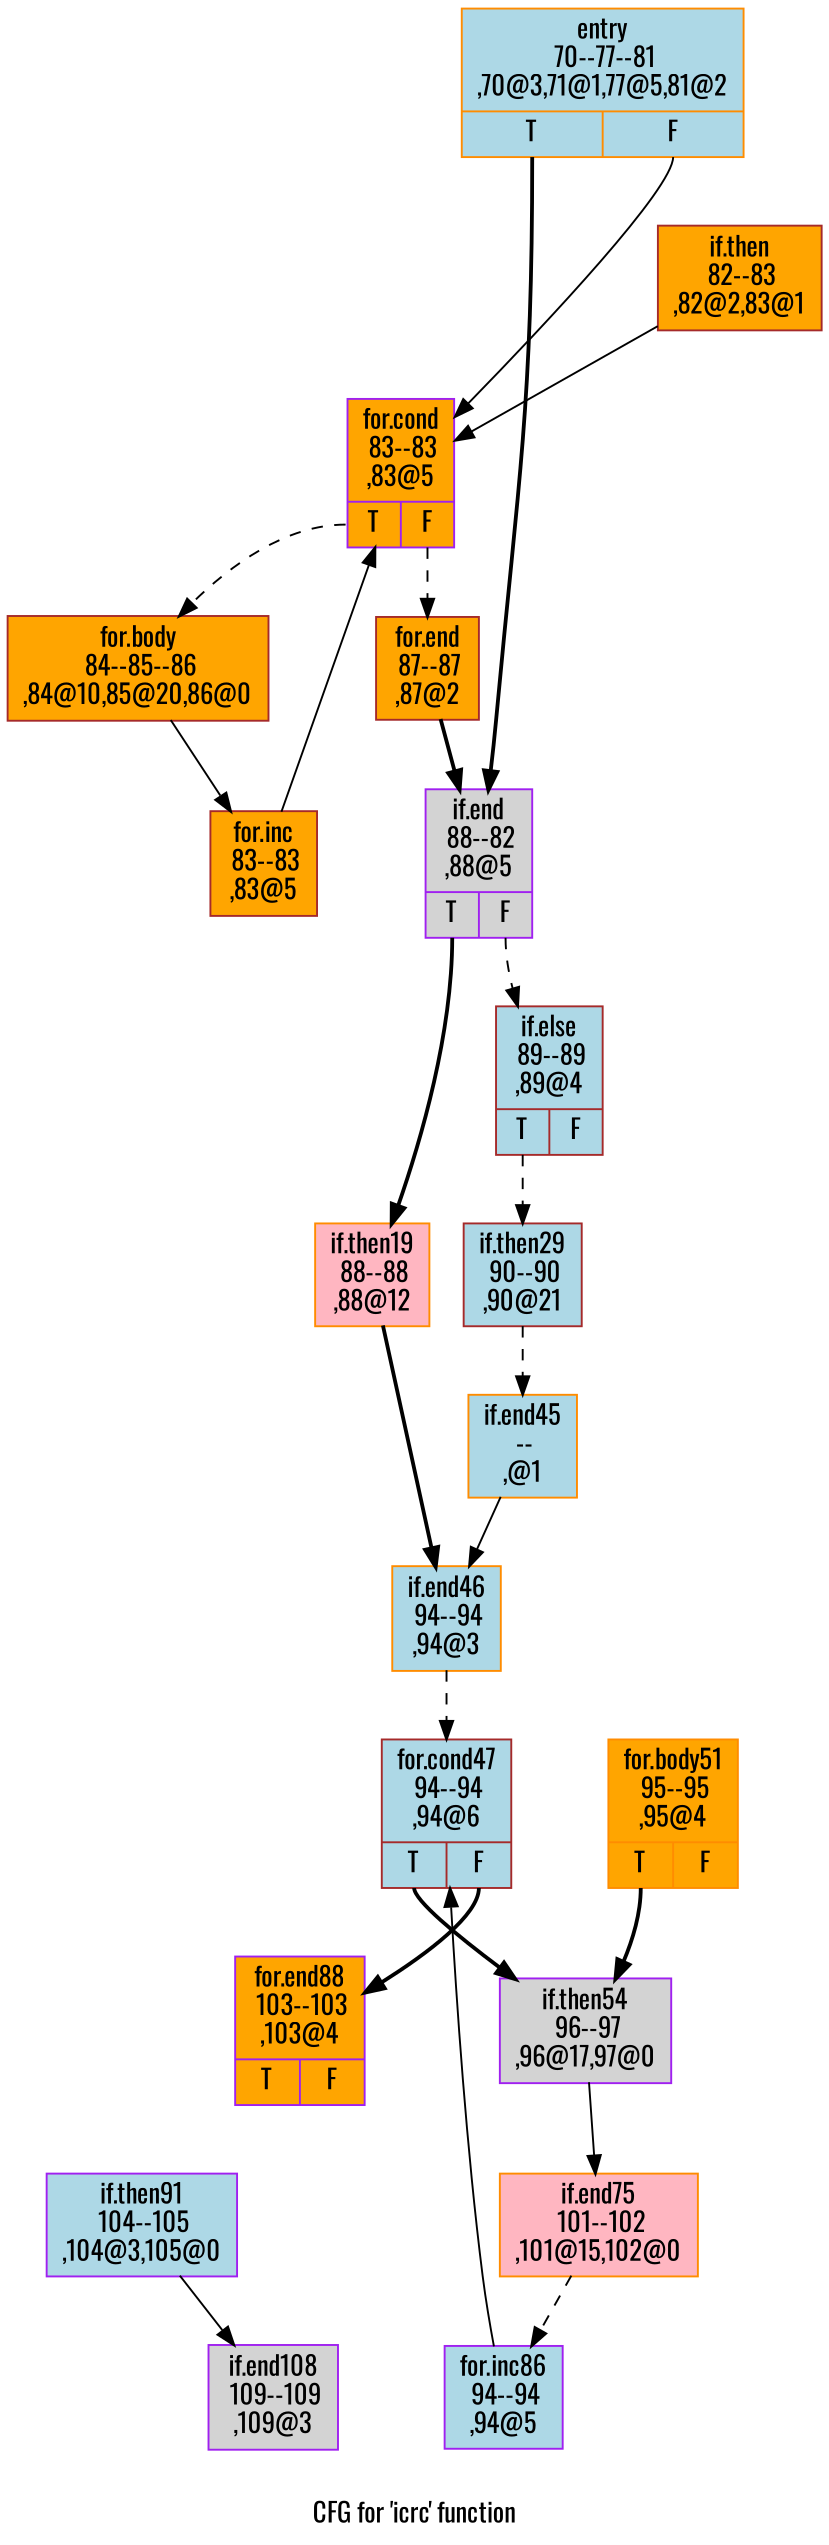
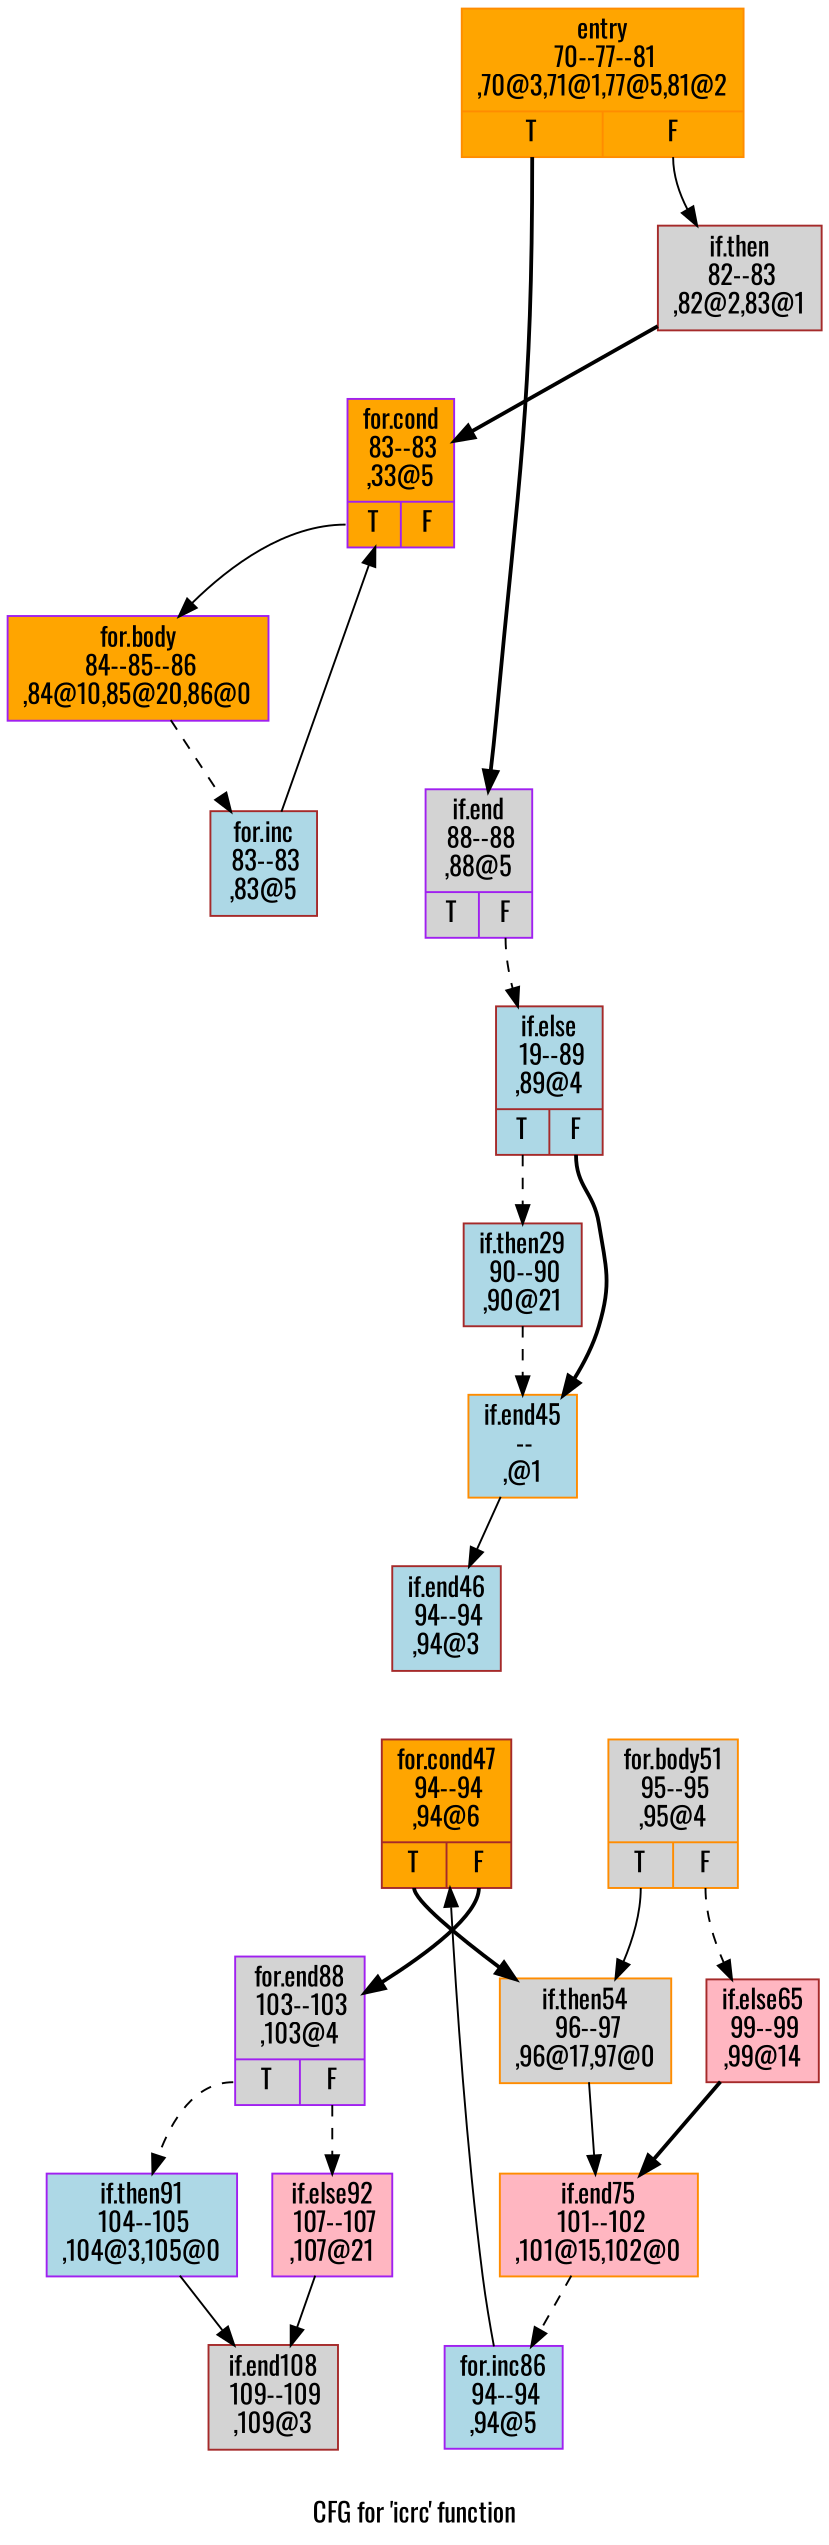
node "entry": fillcolor lightblue -> orange
node "if.then": fillcolor orange -> lightgrey
edge "entry" -> "for.cond": now "entry" -> "if.then"
edge "if.then" -> "for.cond": style solid -> bold
node "for.cond": text ",83@5" -> ",33@5"
edge "for.cond" -> "for.body": style dashed -> solid
node "for.body": color brown -> purple
node "for.end": removed
edge "for.body" -> "for.inc": style solid -> dashed
node "if.end": text "88--82" -> "88--88"
node "for.inc": fillcolor orange -> lightblue
node "if.else": text "89--89" -> "19--89"
edge "if.else" -> "if.end45": added
node "if.then19": removed
node "if.end46": color darkorange -> brown
edge "if.end46" -> "for.cond47": removed
node "for.cond47": fillcolor lightblue -> orange
node "for.body51": fillcolor orange -> lightgrey
edge "for.body51" -> "if.then54": style bold -> solid
node "for.end88": fillcolor orange -> lightgrey
node "if.then54": color purple -> darkorange
node "if.else65": added
edge "for.end88" -> "if.then91": added
node "if.else92": added
node "if.end108": color purple -> brown
